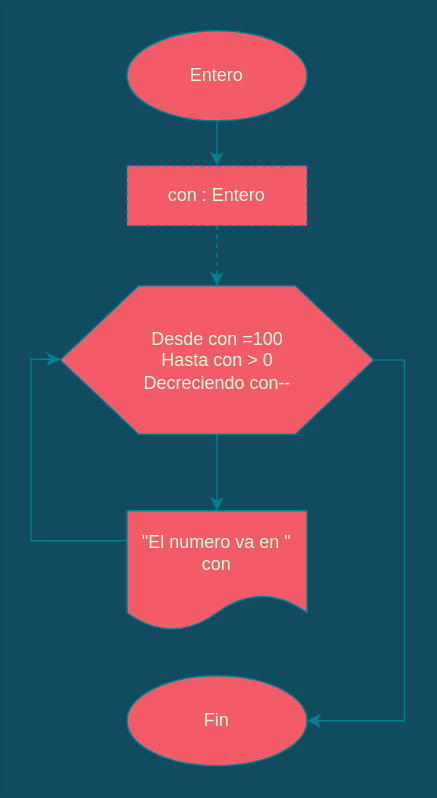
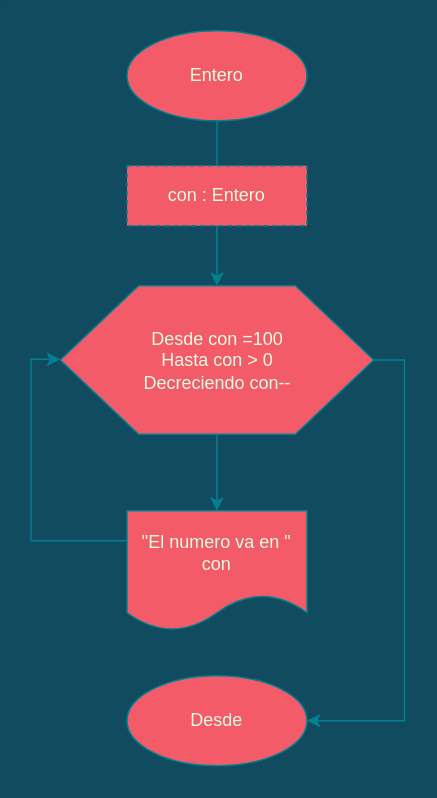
edge "Entero" -> "con : Entero": arrowhead classic -> none
edge "con : Entero" -> "Desde con =100 Hasta con > 0 Decreciendo con--": style dashed -> solid
node "Fin": label "Fin" -> "Desde"
